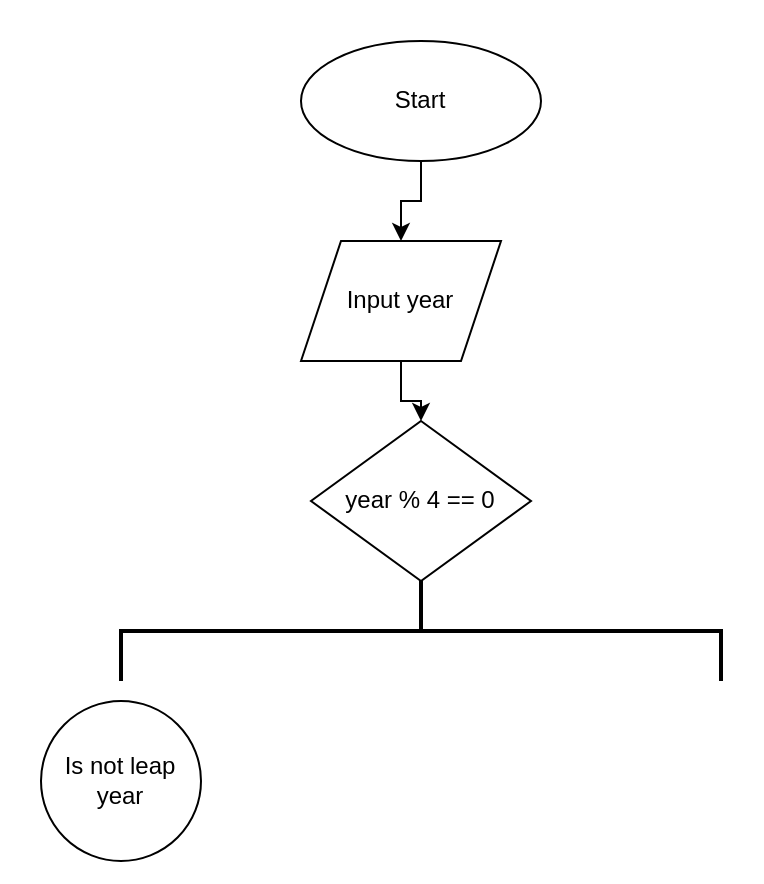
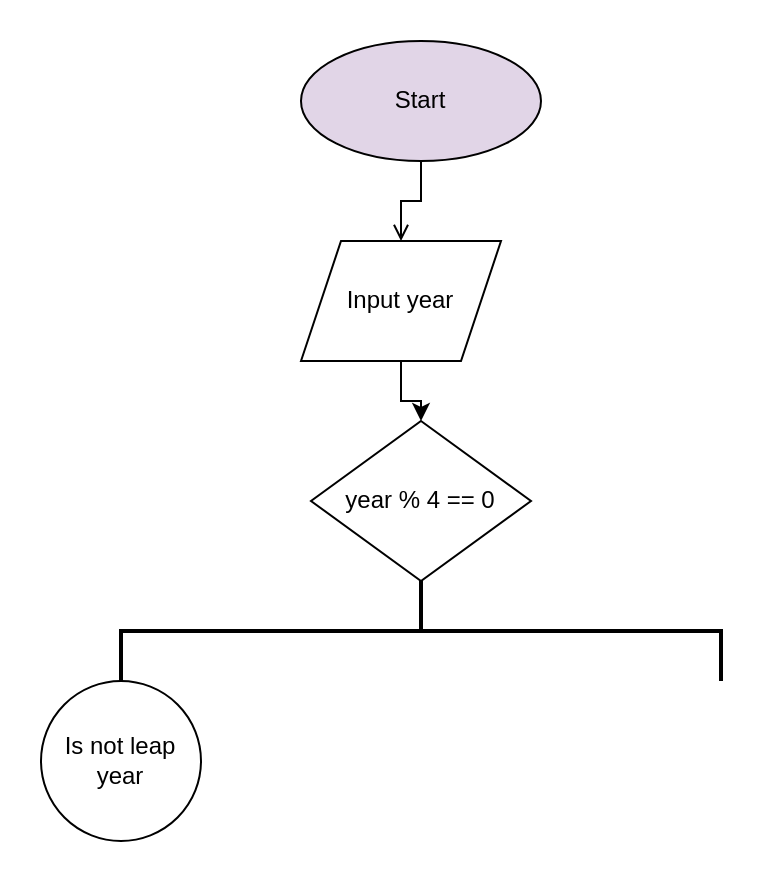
node "Start": fillcolor #ffffff -> #e1d5e7
edge "Start" -> "Input year": arrowhead classic -> open
node "Is not leap year": moved (121, 781) -> (121, 761)
